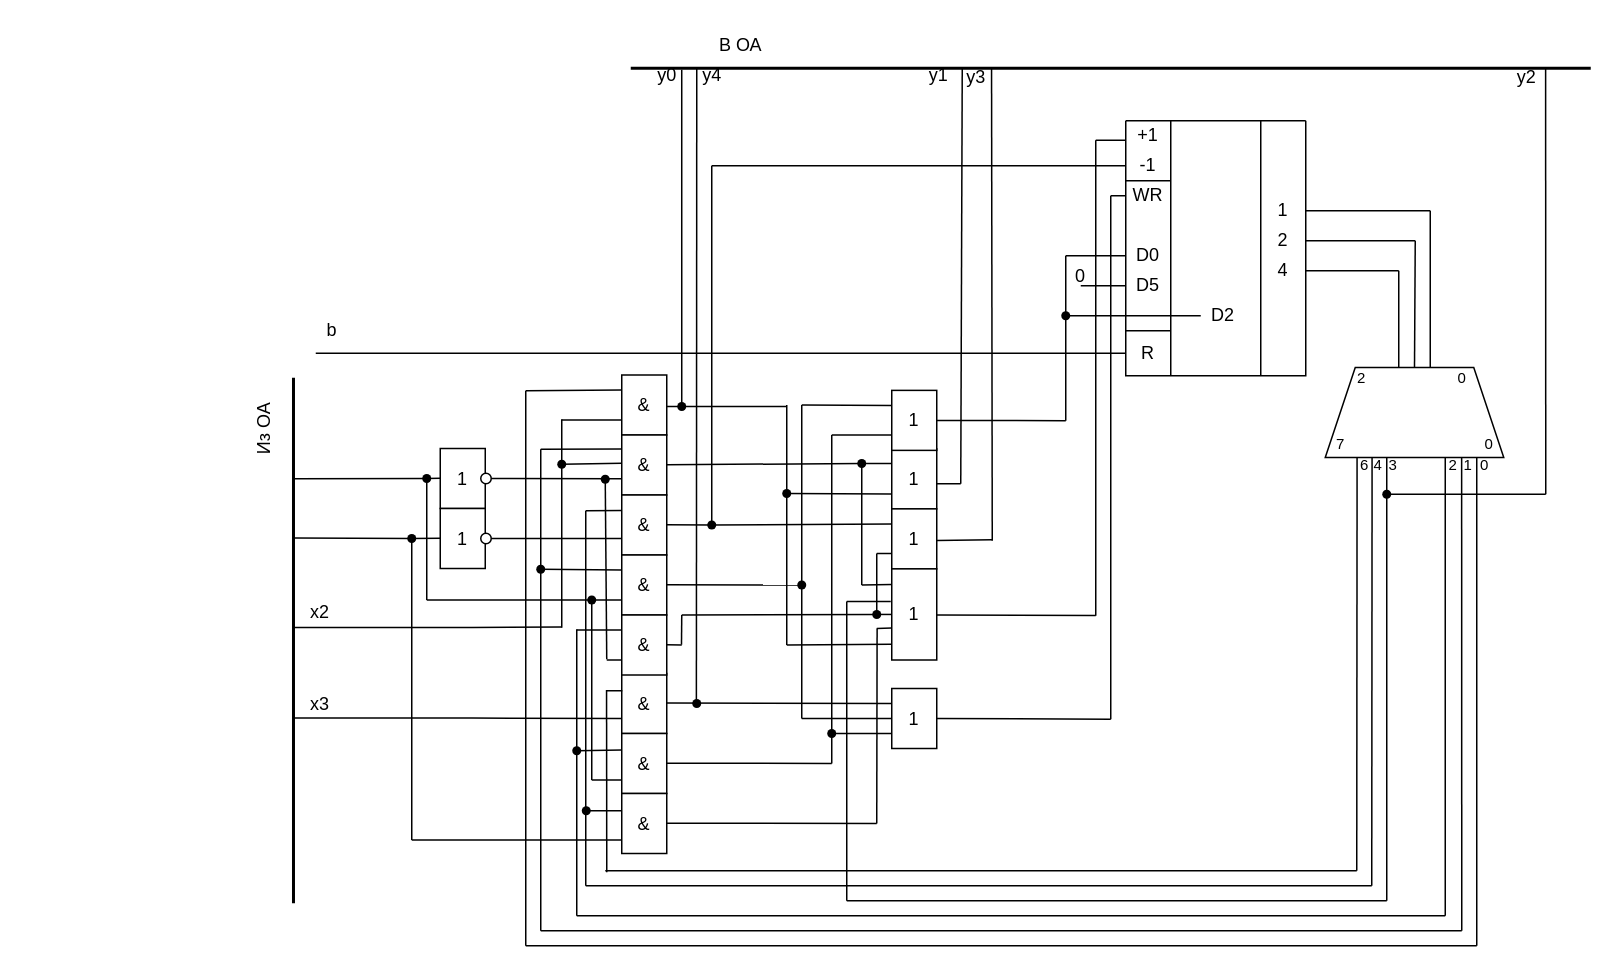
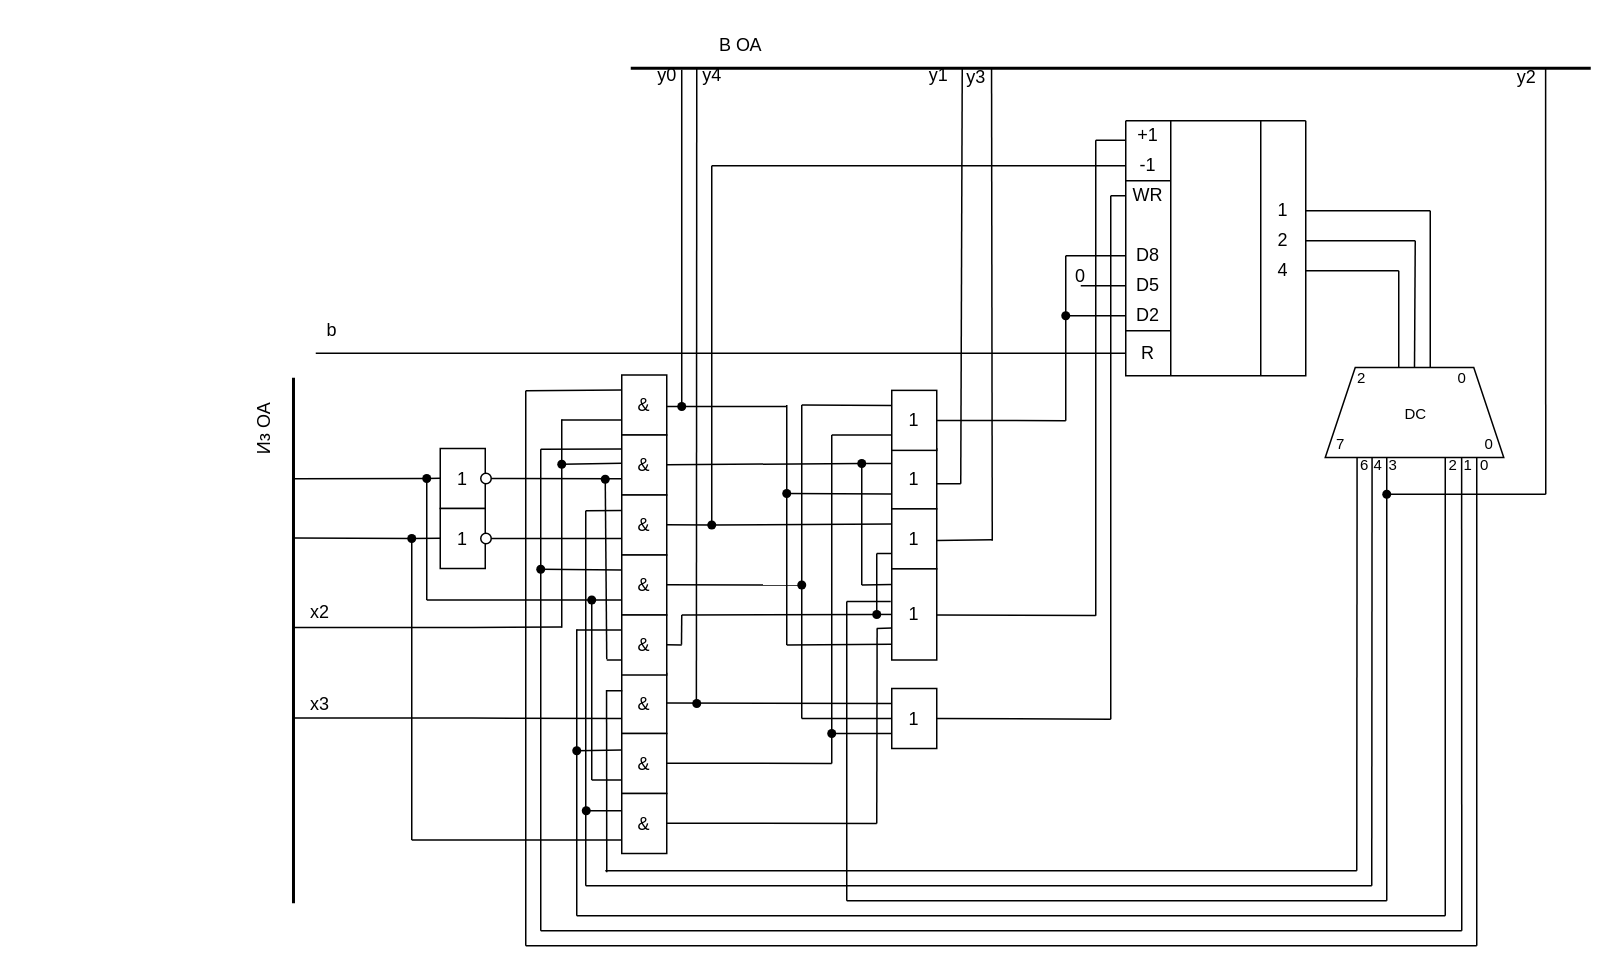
node "D0": label "D0" -> "D8"
node "D2": moved (1223, 316) -> (1148, 316)
node "DC": added
